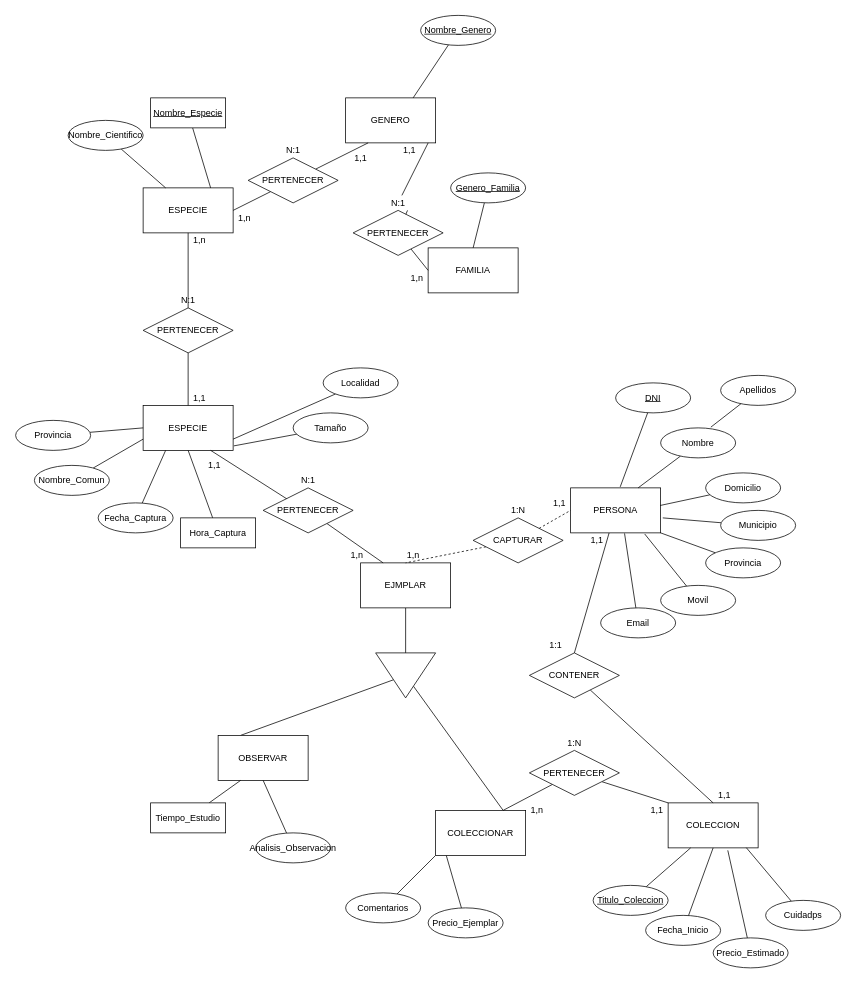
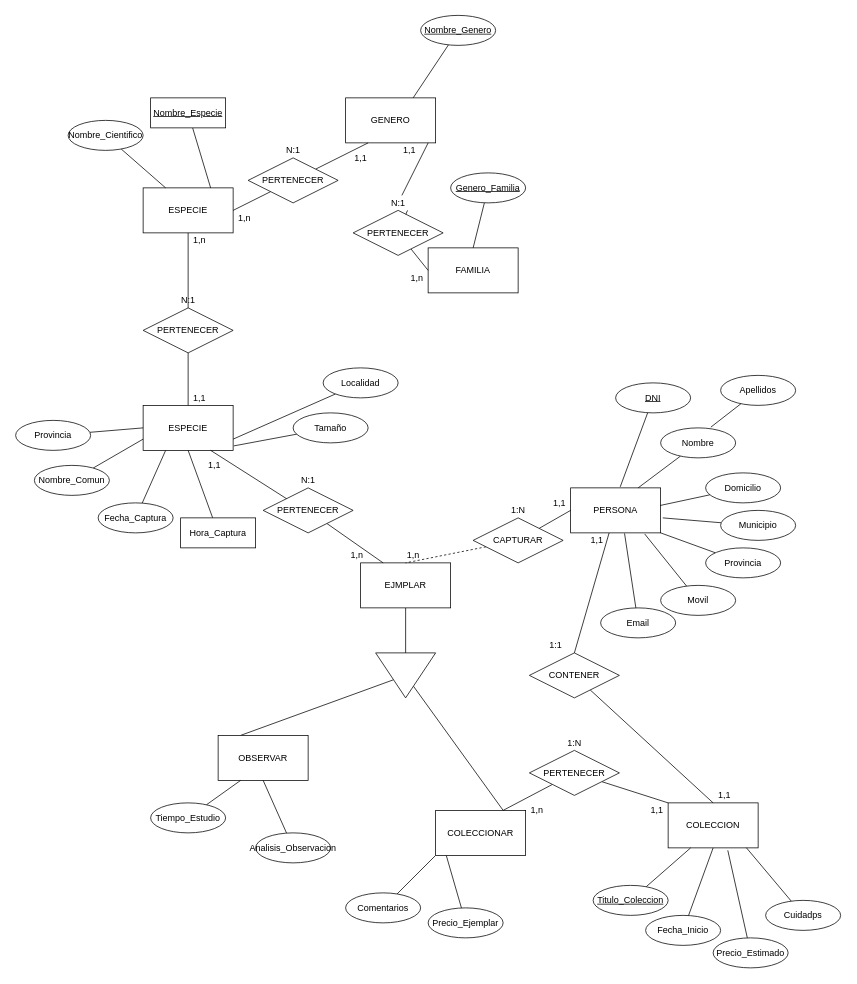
edge "PERSONA" -- "CAPTURAR": style dashed -> solid
node "Tiempo_Estudio": shape rectangle -> ellipse
